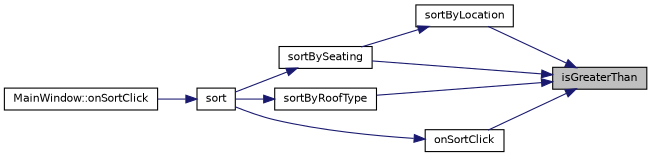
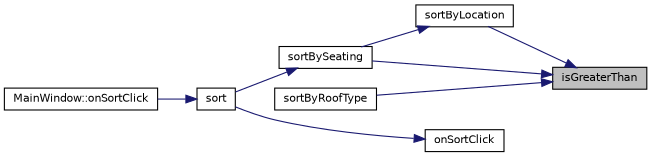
edge "sort" -> "sortByRoofType": removed
edge "onSortClick" -> "isGreaterThan": removed
